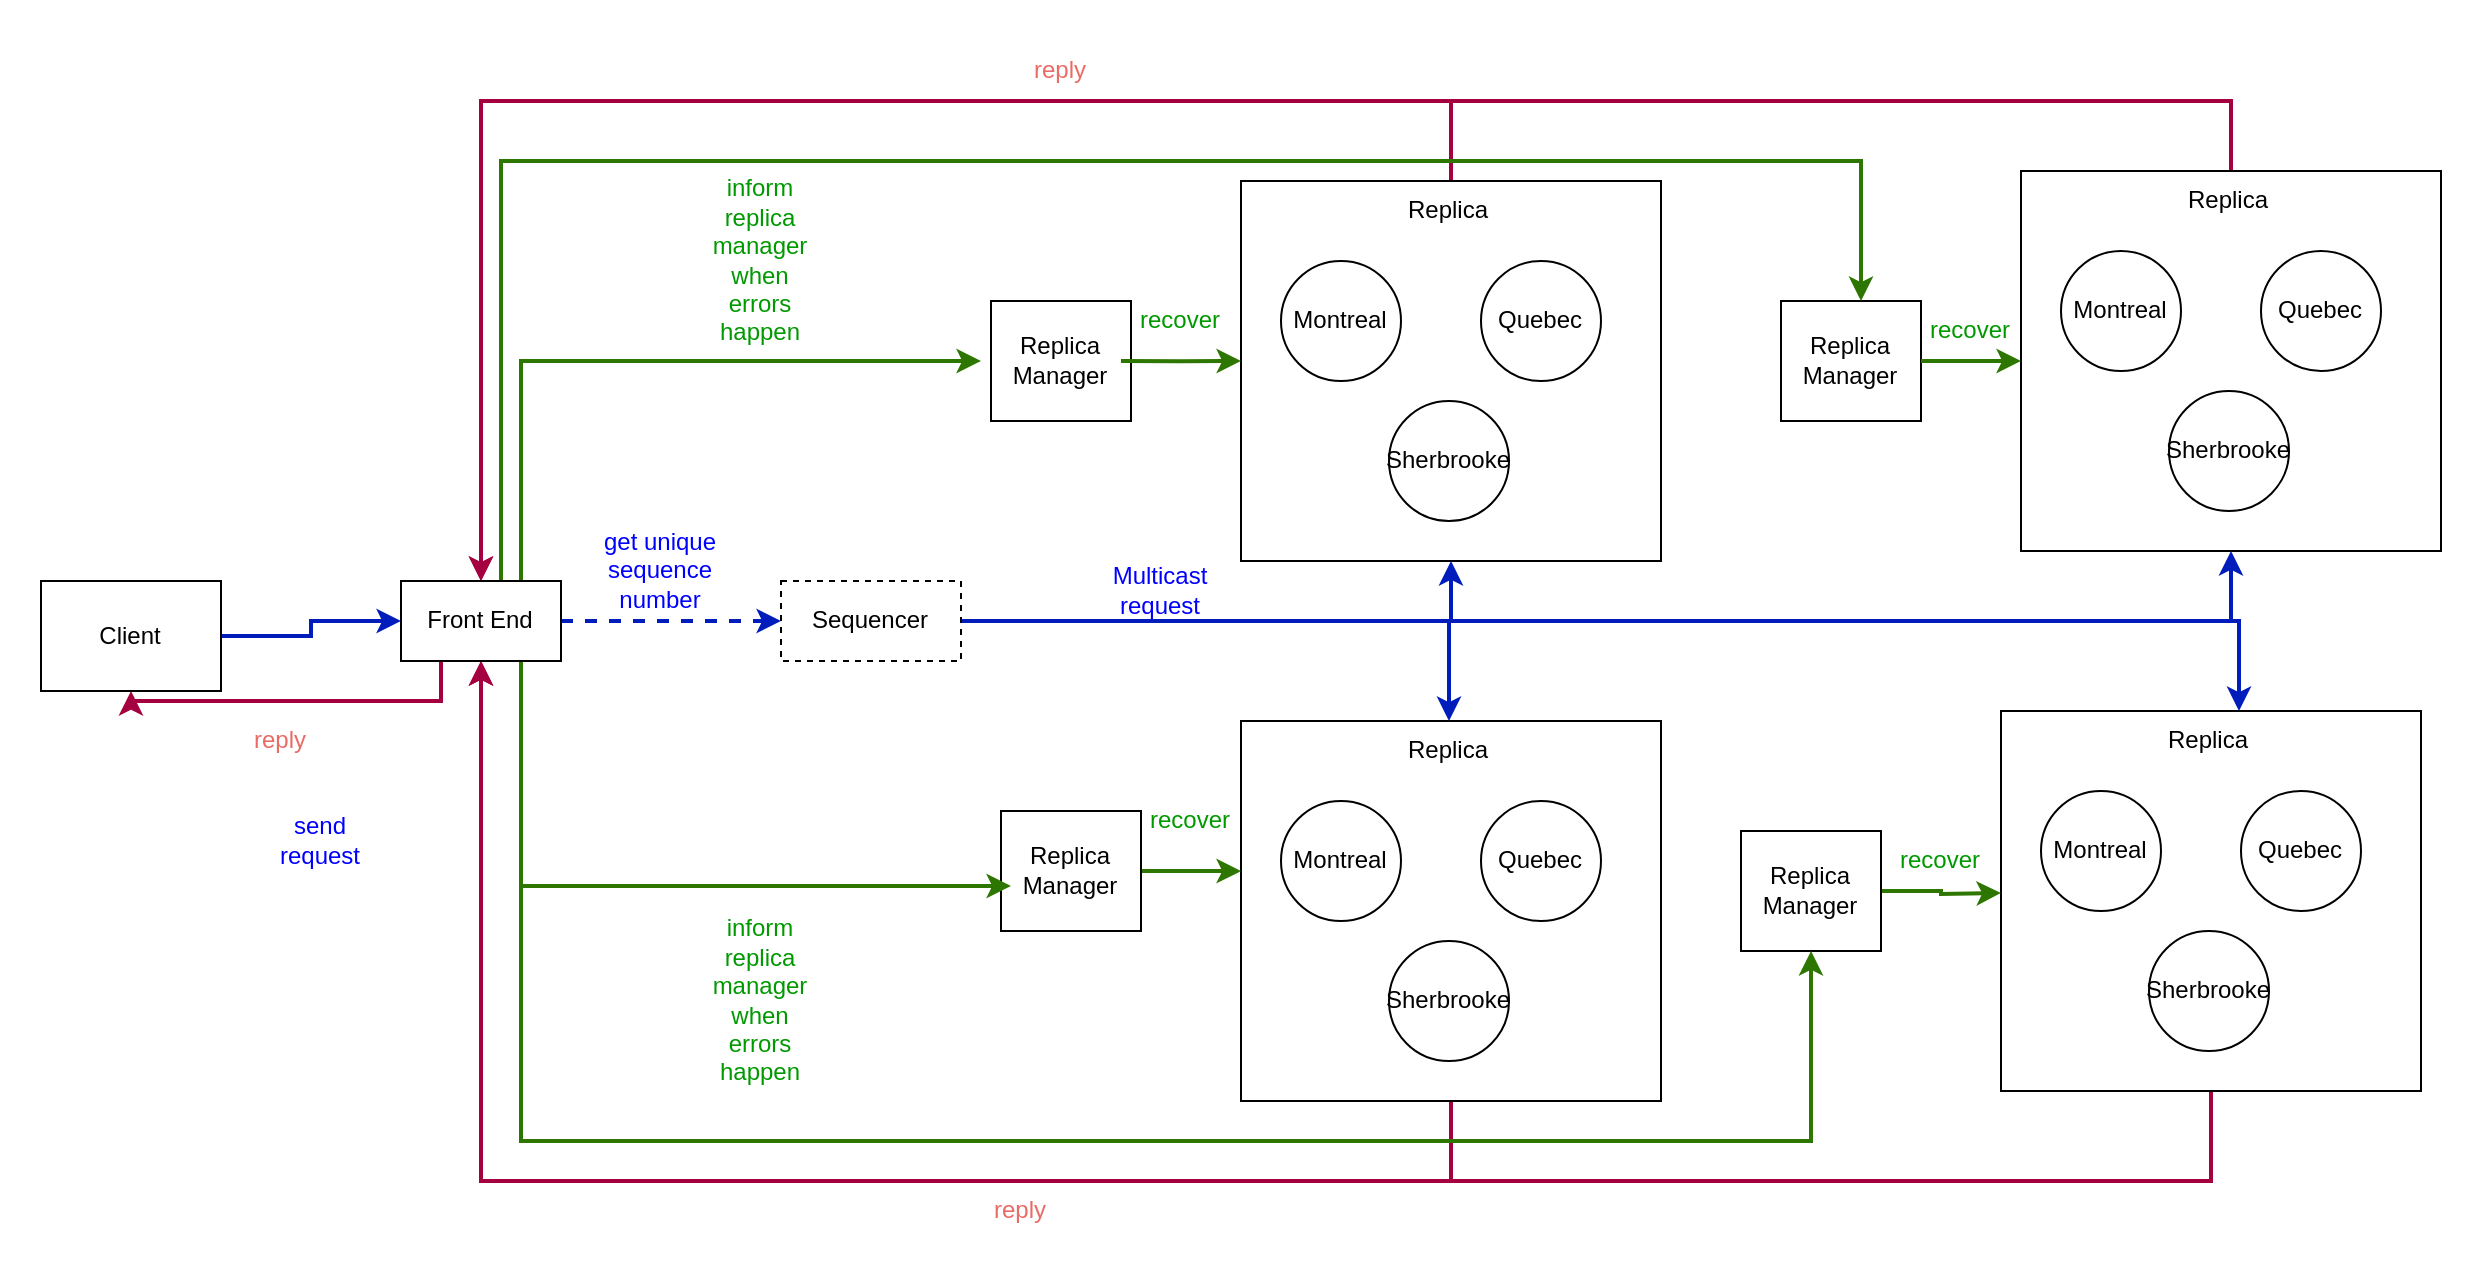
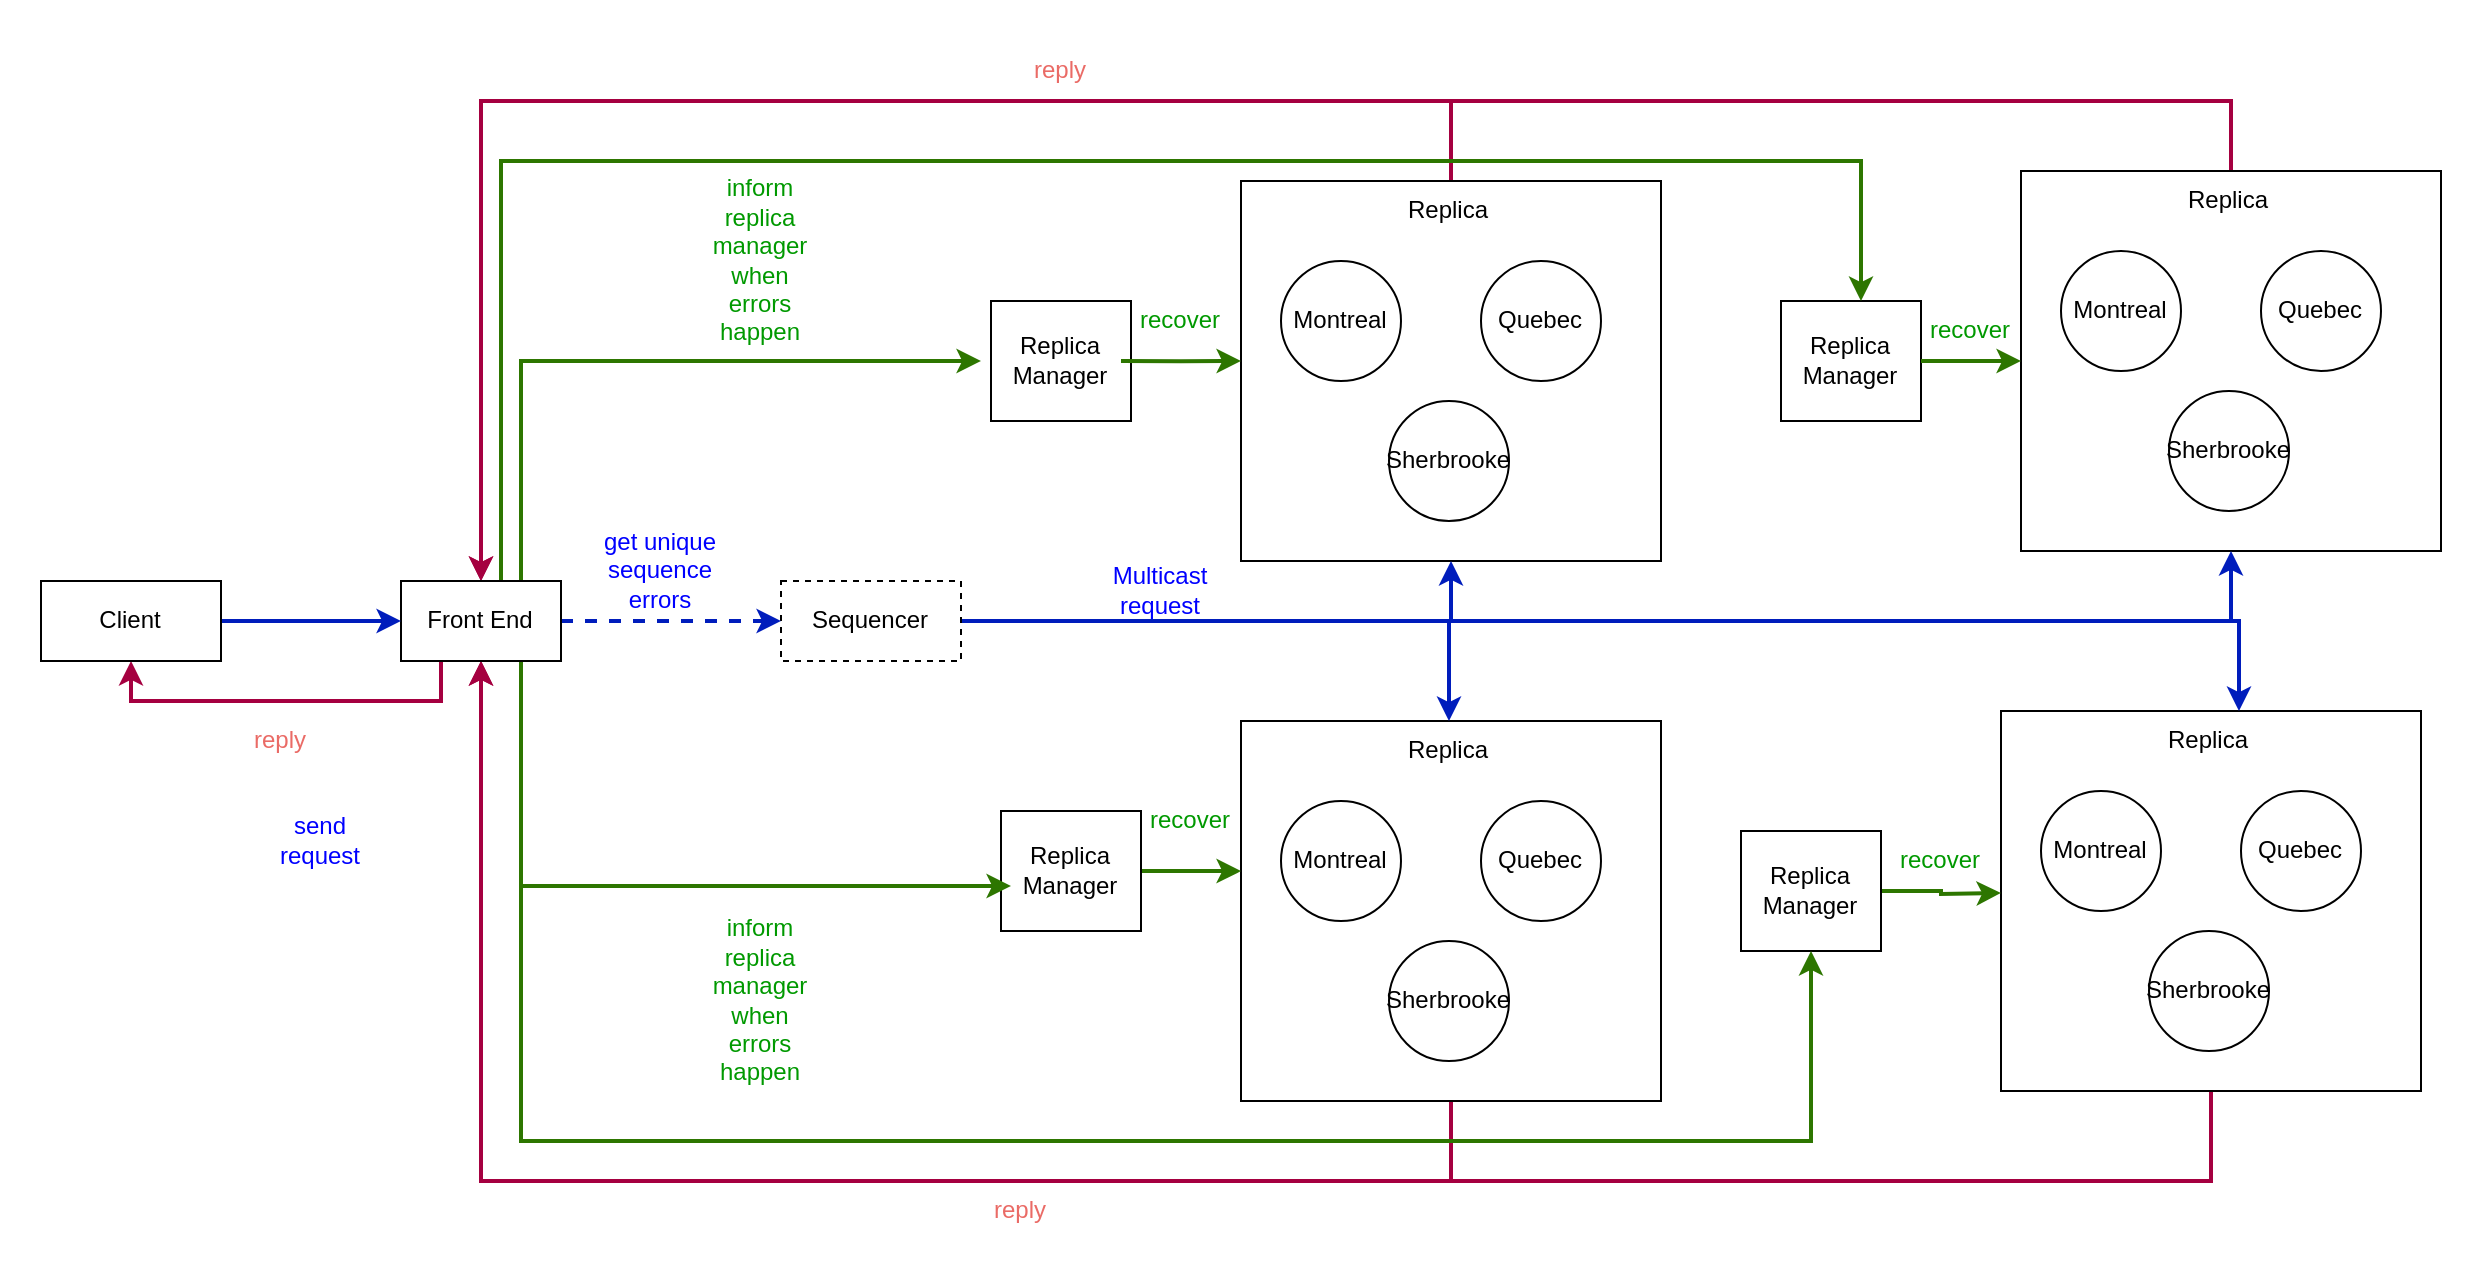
node "get unique sequence number": label "get unique sequence number" -> "get unique sequence errors"
node "Client": size 180x110 -> 180x80
